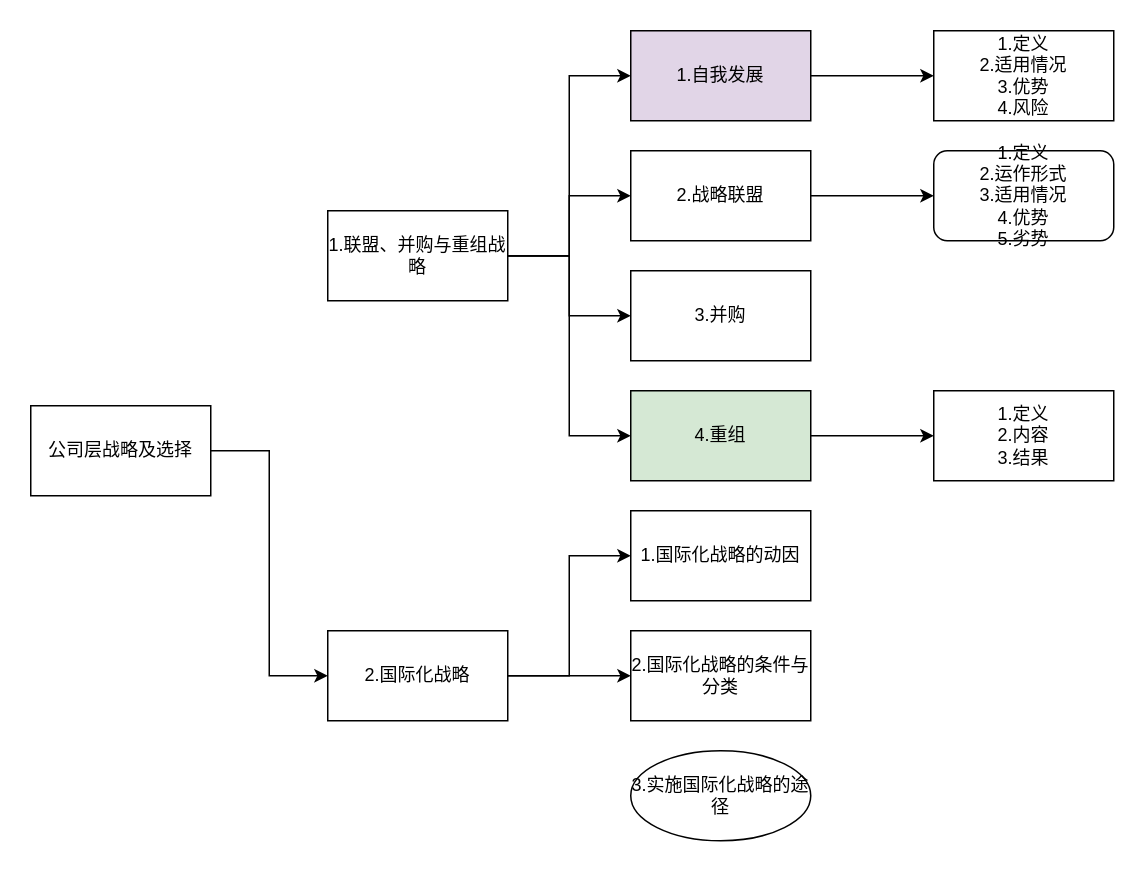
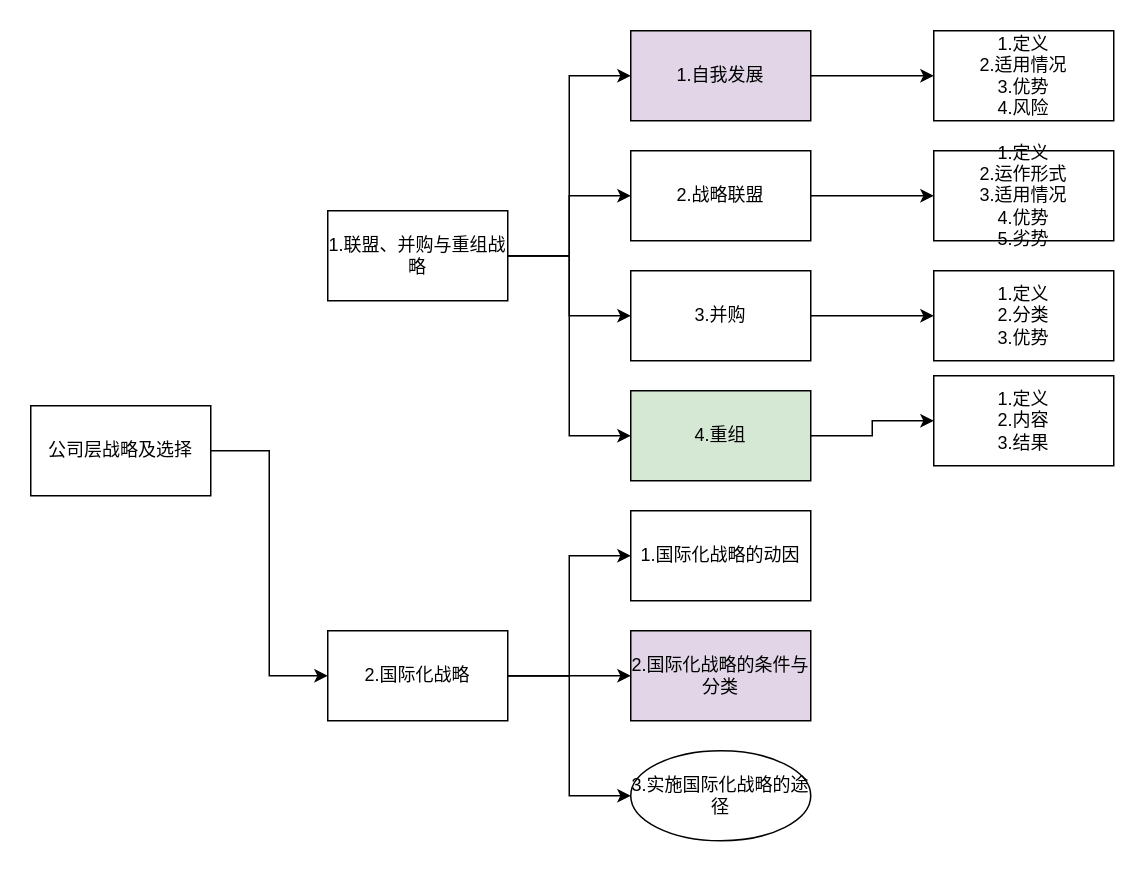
node "1.定义 2.运作形式 3.适用情况 4.优势 5.劣势": shape rounded rectangle -> rectangle
edge "3.并购" -> "1.定义 2.分类 3.优势": added
node "1.定义 2.分类 3.优势": added
node "1.定义 2.内容 3.结果": moved (1024, 436) -> (1024, 421)
node "2.国际化战略的条件与分类": fillcolor #ffffff -> #e1d5e7
edge "2.国际化战略" -> "3.实施国际化战略的途径": added
